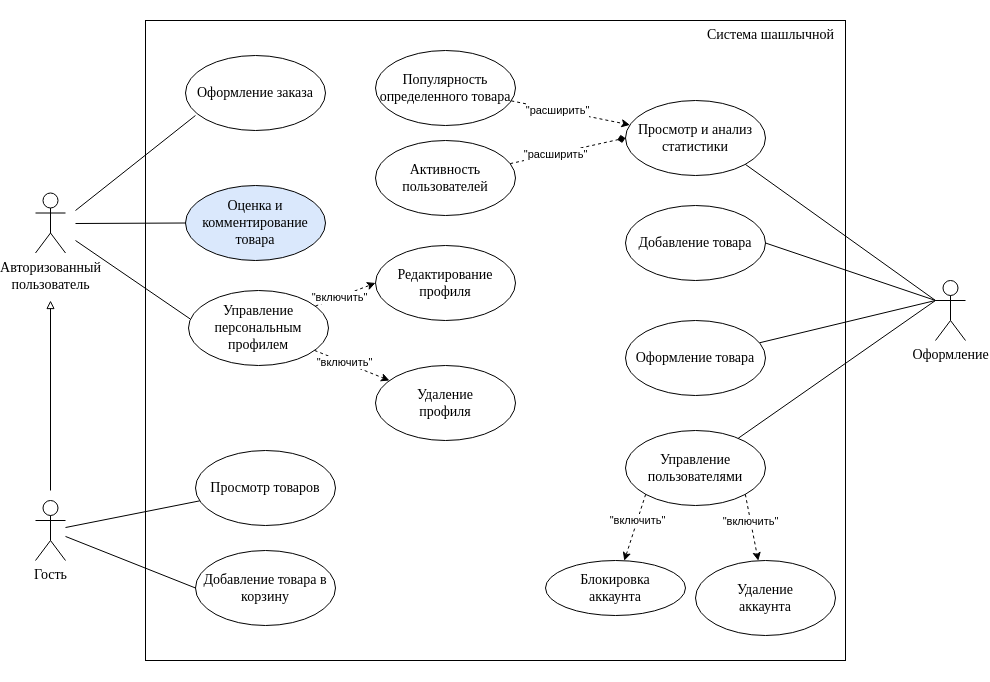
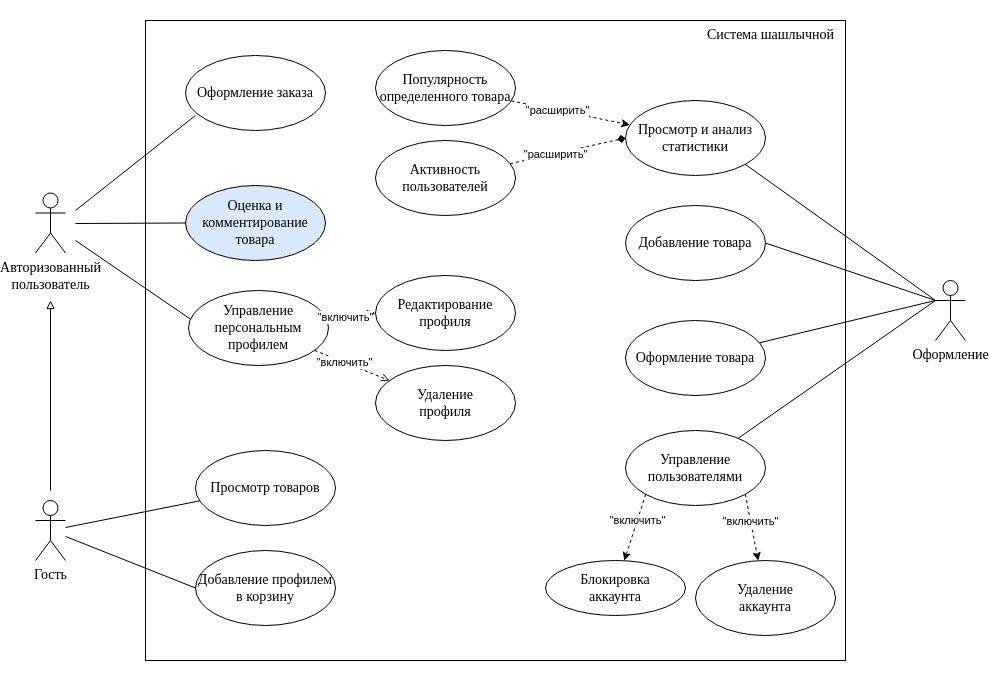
node "Редактирование профиля": moved (446, 283) -> (446, 313)
edge "Управление персональным профилем" -> "Удаление профиля": arrowhead classic -> open
node "Добавление товара в корзину": label "Добавление товара в корзину" -> "Добавление профилем в корзину"
